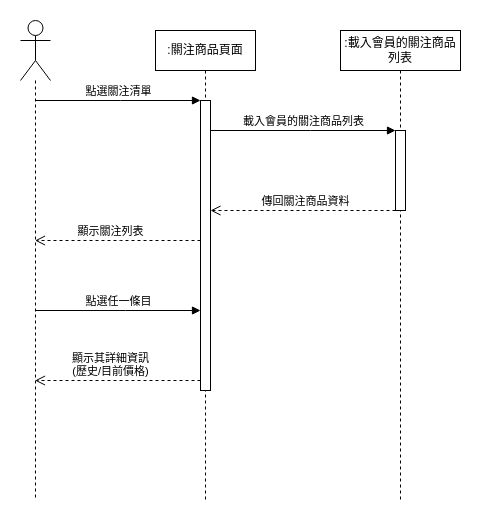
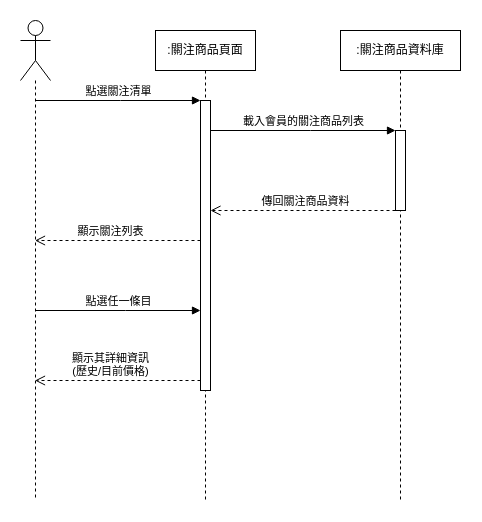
node ":載入會員的關注商品列表": label ":載入會員的關注商品列表" -> ":關注商品資料庫"
